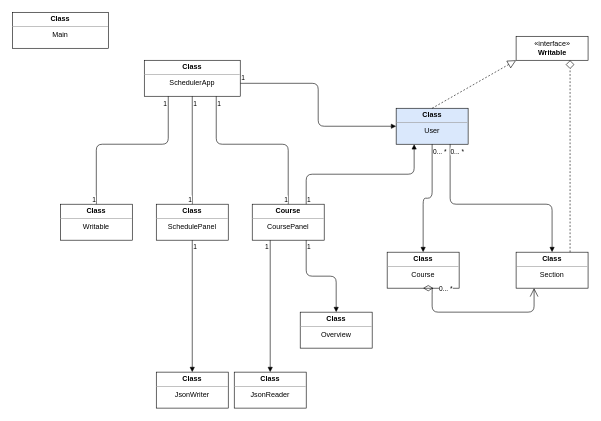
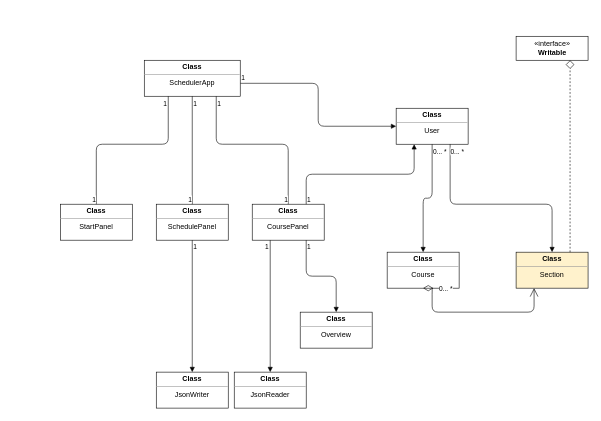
node "Class Main": removed
edge "Class User" -> "«interface» Writable": removed
node "Class User": fillcolor #dae8fc -> #ffffff
node "Class Writable": label "Class Writable" -> "Class StartPanel"
node "Course CoursePanel": label "Course CoursePanel" -> "Class CoursePanel"
node "Class Section": fillcolor #ffffff -> #fff2cc
